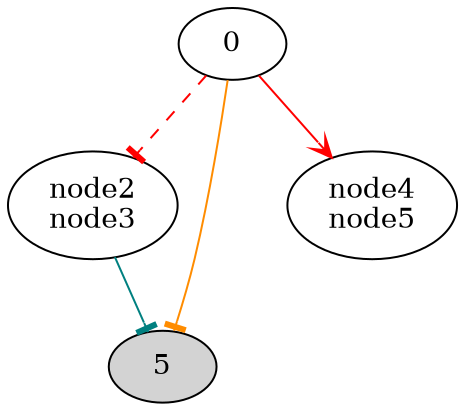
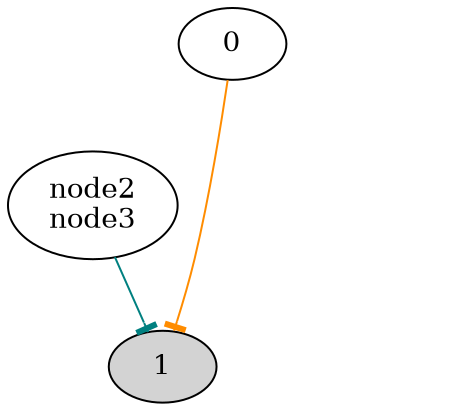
edge "0" -> "node2 node3": removed
node "node4 node5": removed
node "5": label "5" -> "1"
